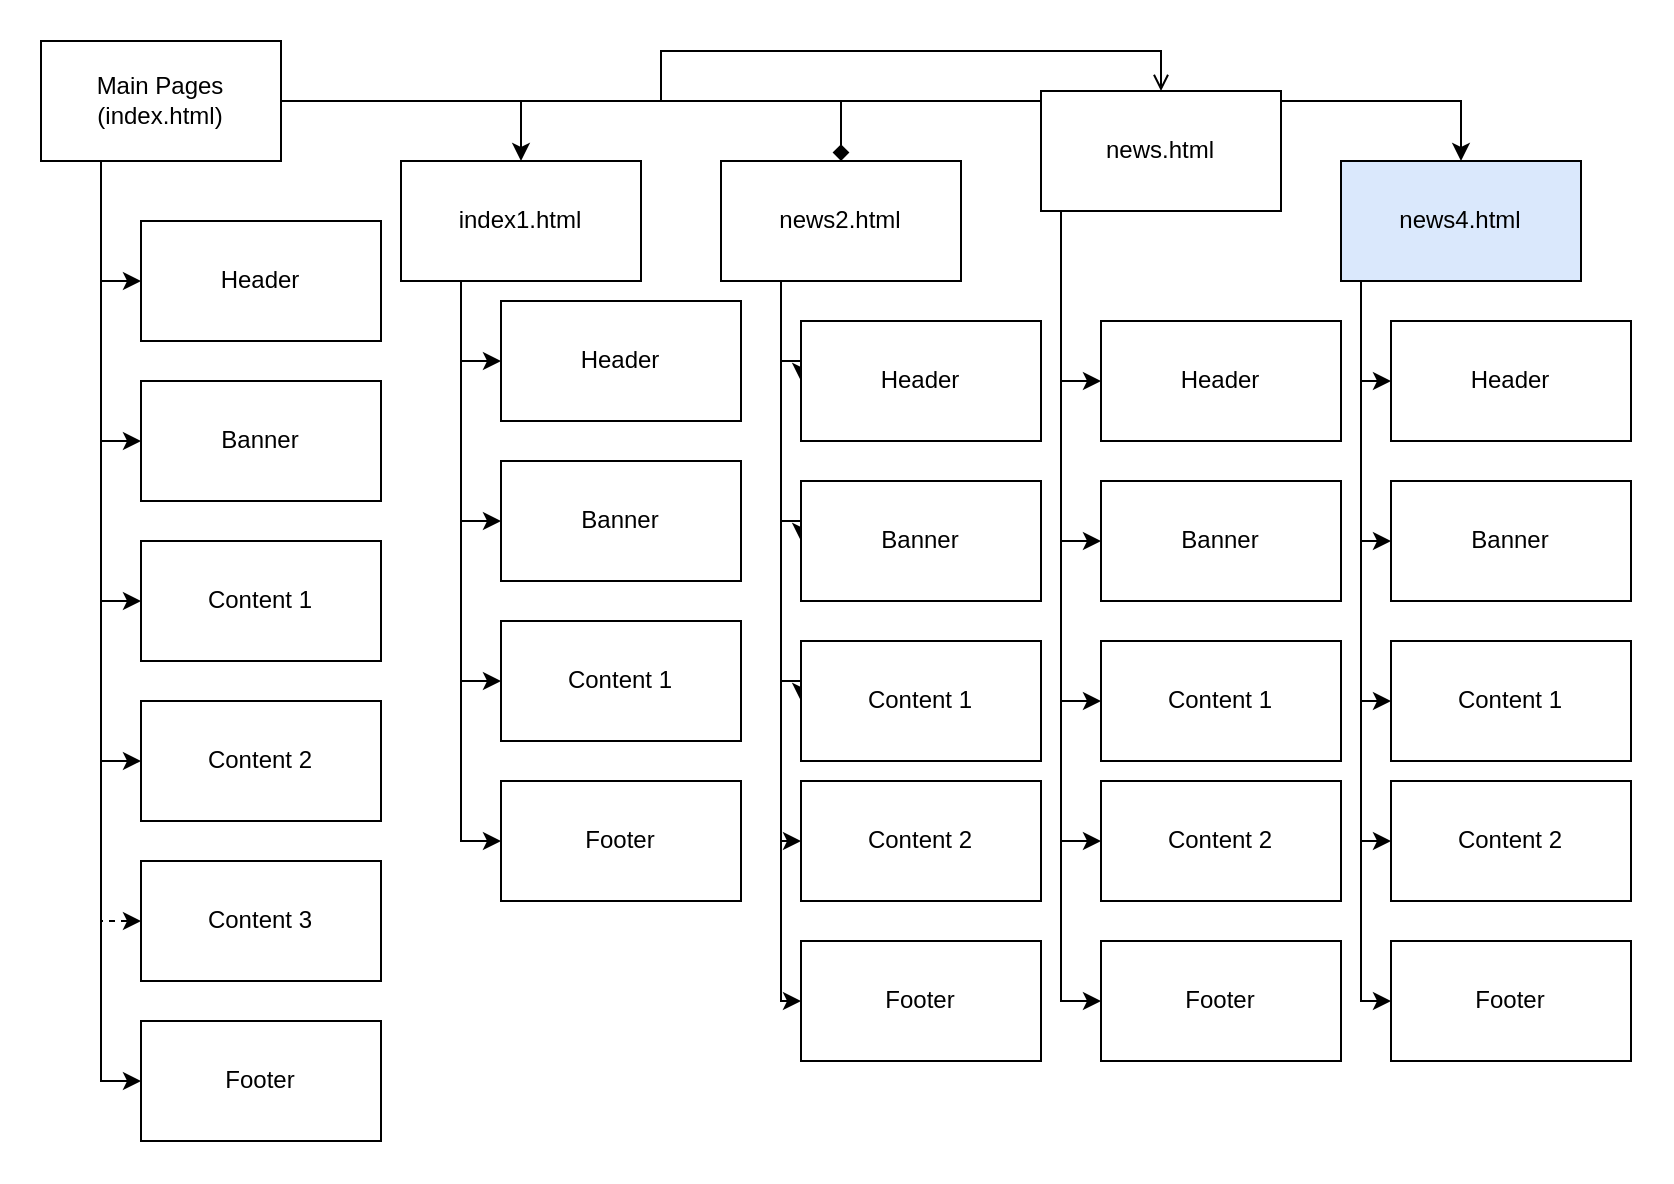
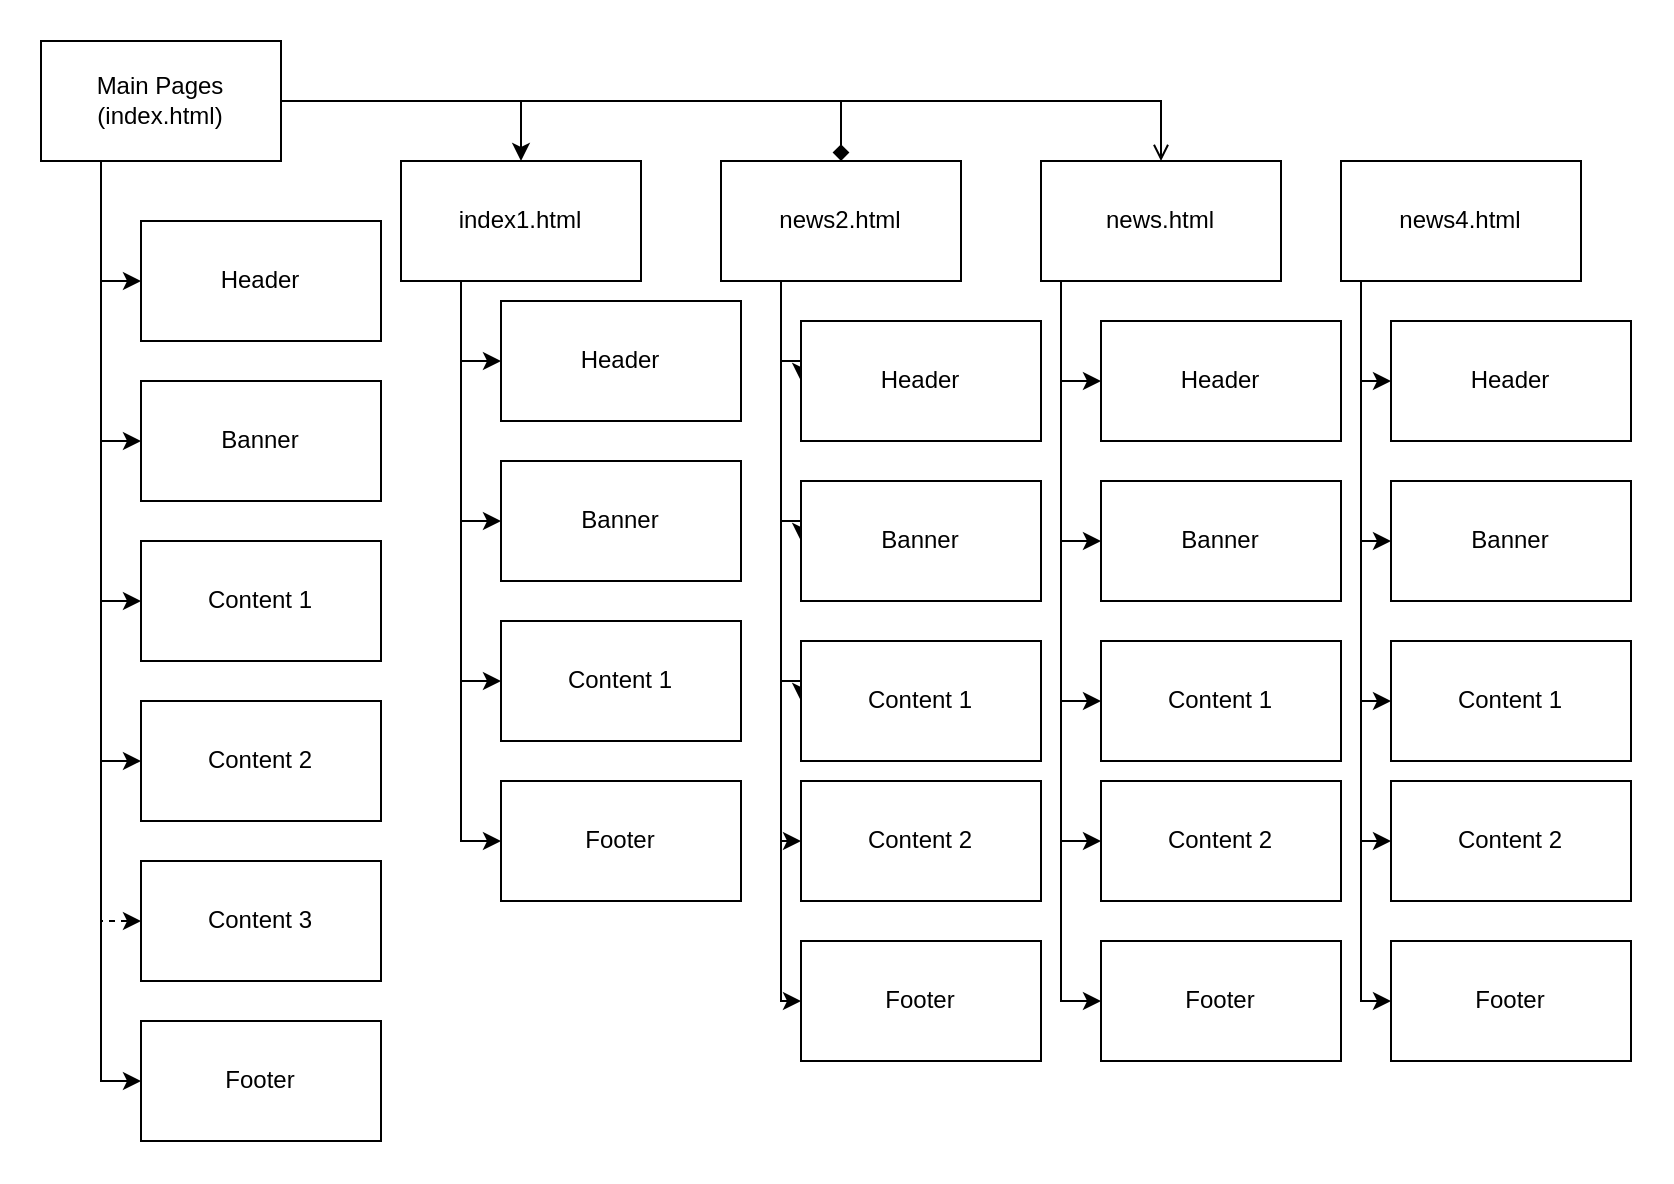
edge "Main Pages (index.html)" -> "news4.html": removed
node "news.html": moved (1161, 151) -> (1161, 221)
node "news4.html": fillcolor #dae8fc -> #ffffff
